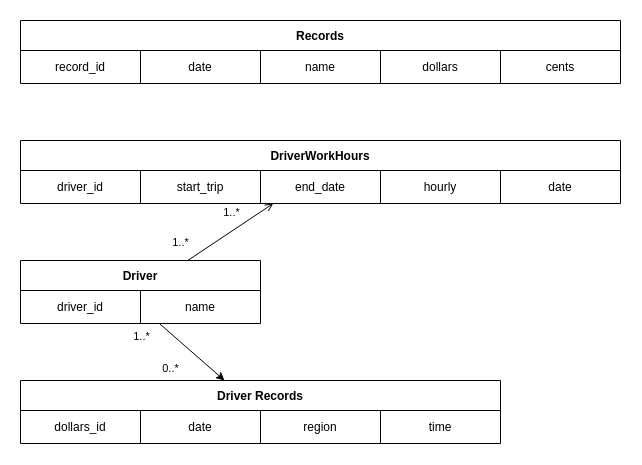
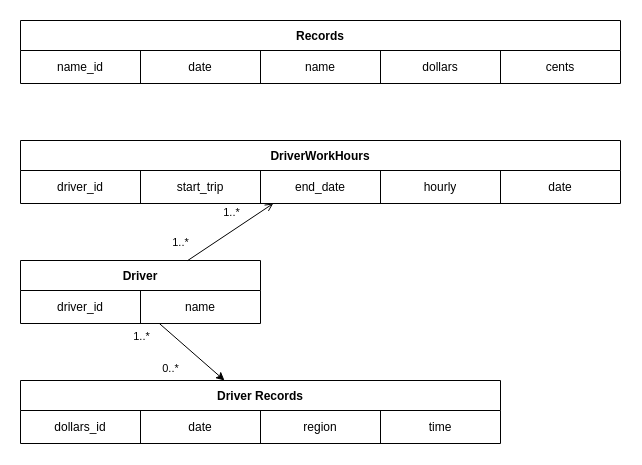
node "record_id": label "record_id" -> "name_id"
